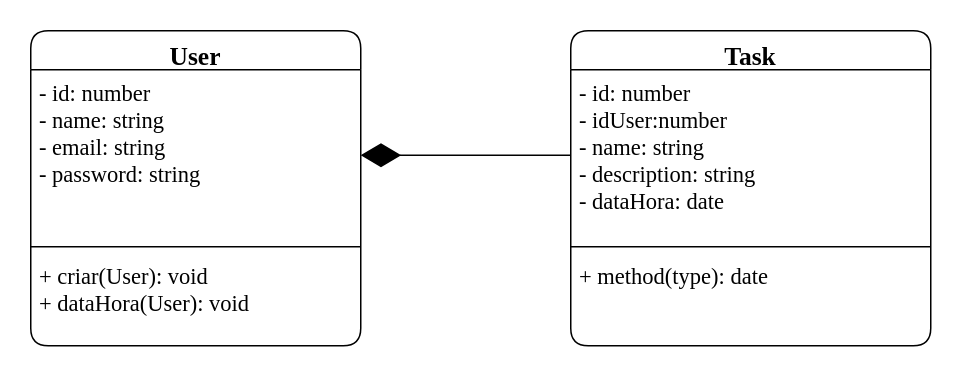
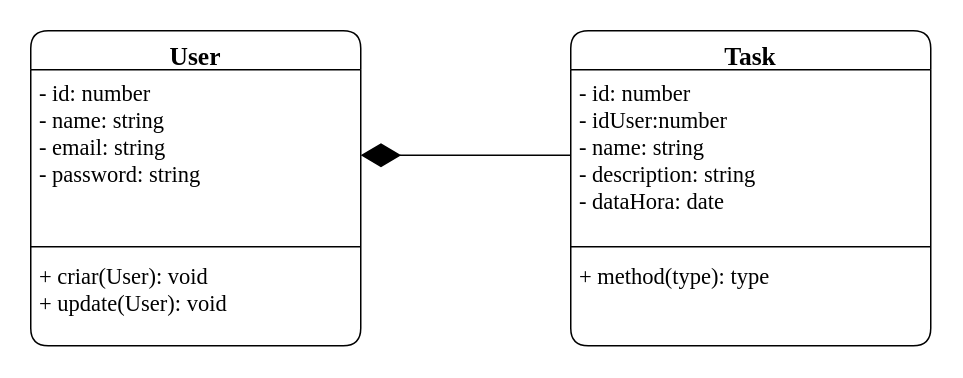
node "+ criar(User): void + dataHora(User): void": label "+ criar(User): void + dataHora(User): void" -> "+ criar(User): void + update(User): void"
node "+ method(type): date": label "+ method(type): date" -> "+ method(type): type"
